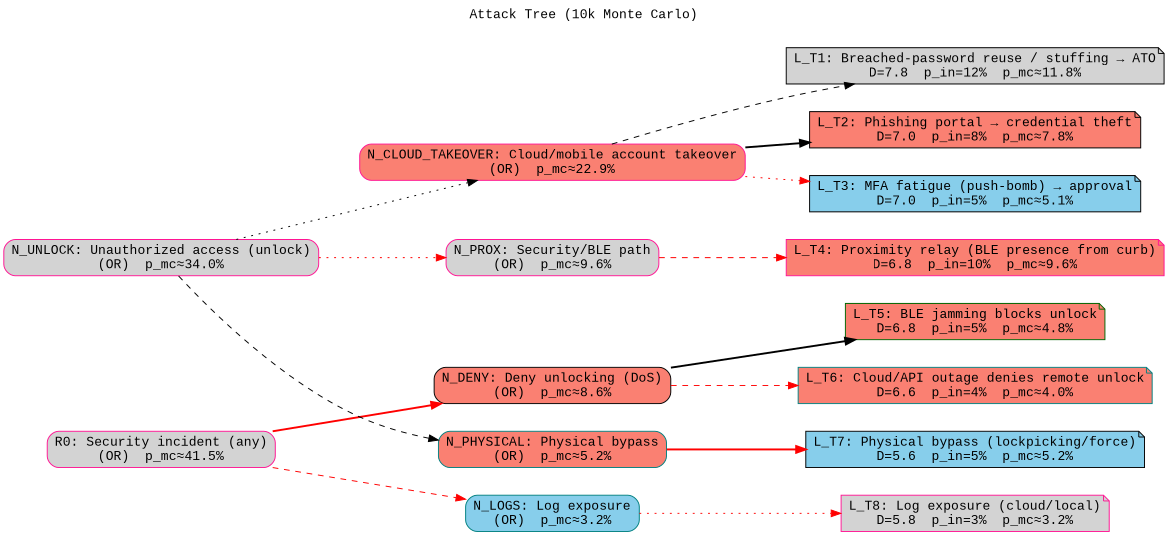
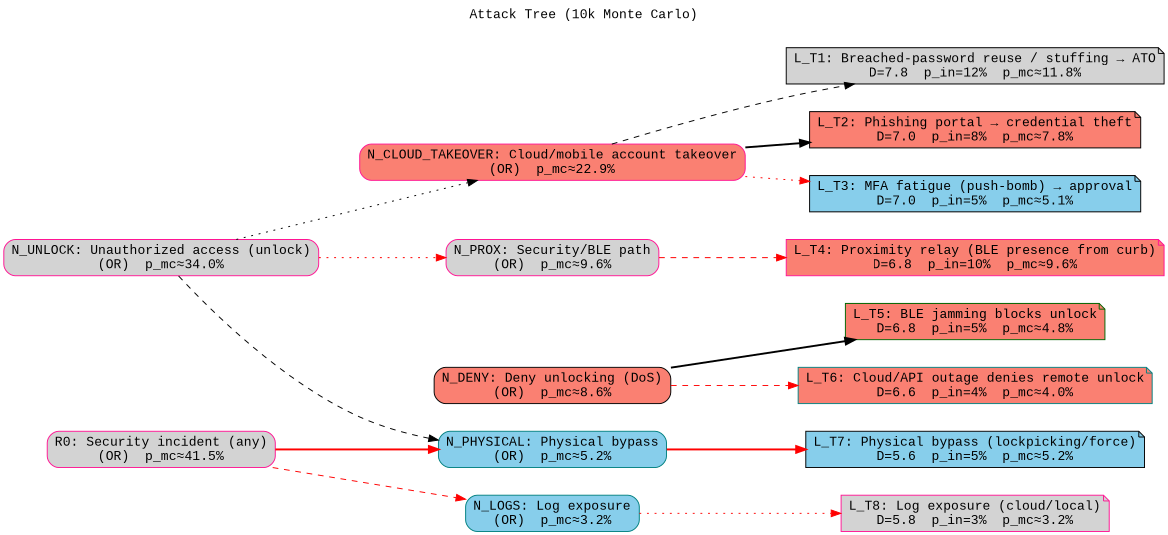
edge "R0: Security incident (any) (OR)  p_mc≈41.5%" -> "N_DENY: Deny unlocking (DoS) (OR)  p_mc≈8.6%": now "R0: Security incident (any) (OR)  p_mc≈41.5%" -> "N_PHYSICAL: Physical bypass (OR)  p_mc≈5.2%"
node "N_PHYSICAL: Physical bypass (OR)  p_mc≈5.2%": fillcolor salmon -> skyblue
